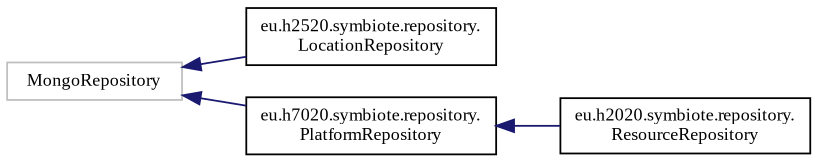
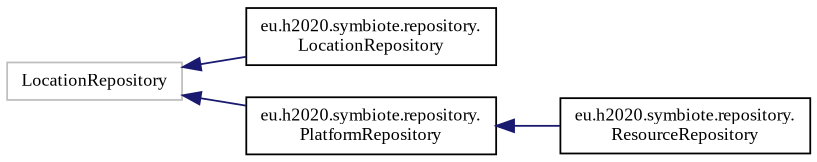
node "eu.h2520.symbiote.repository. LocationRepository": label "eu.h2520.symbiote.repository. LocationRepository" -> "eu.h2020.symbiote.repository. LocationRepository"
node "MongoRepository": label "MongoRepository" -> "LocationRepository"
node "eu.h7020.symbiote.repository. PlatformRepository": label "eu.h7020.symbiote.repository. PlatformRepository" -> "eu.h2020.symbiote.repository. PlatformRepository"
